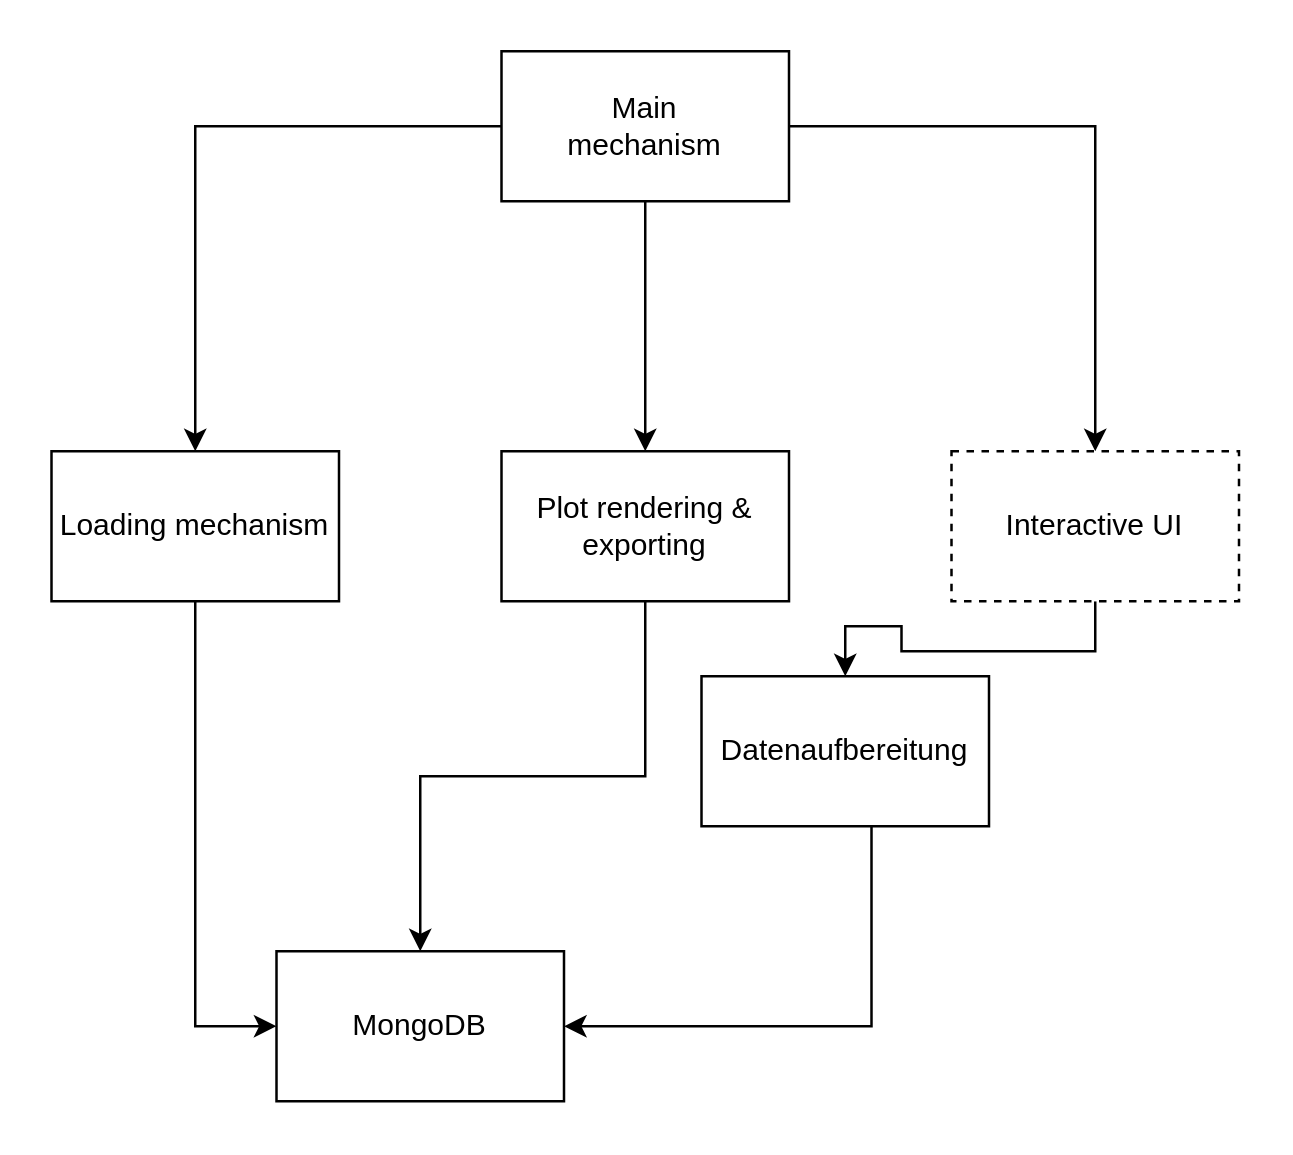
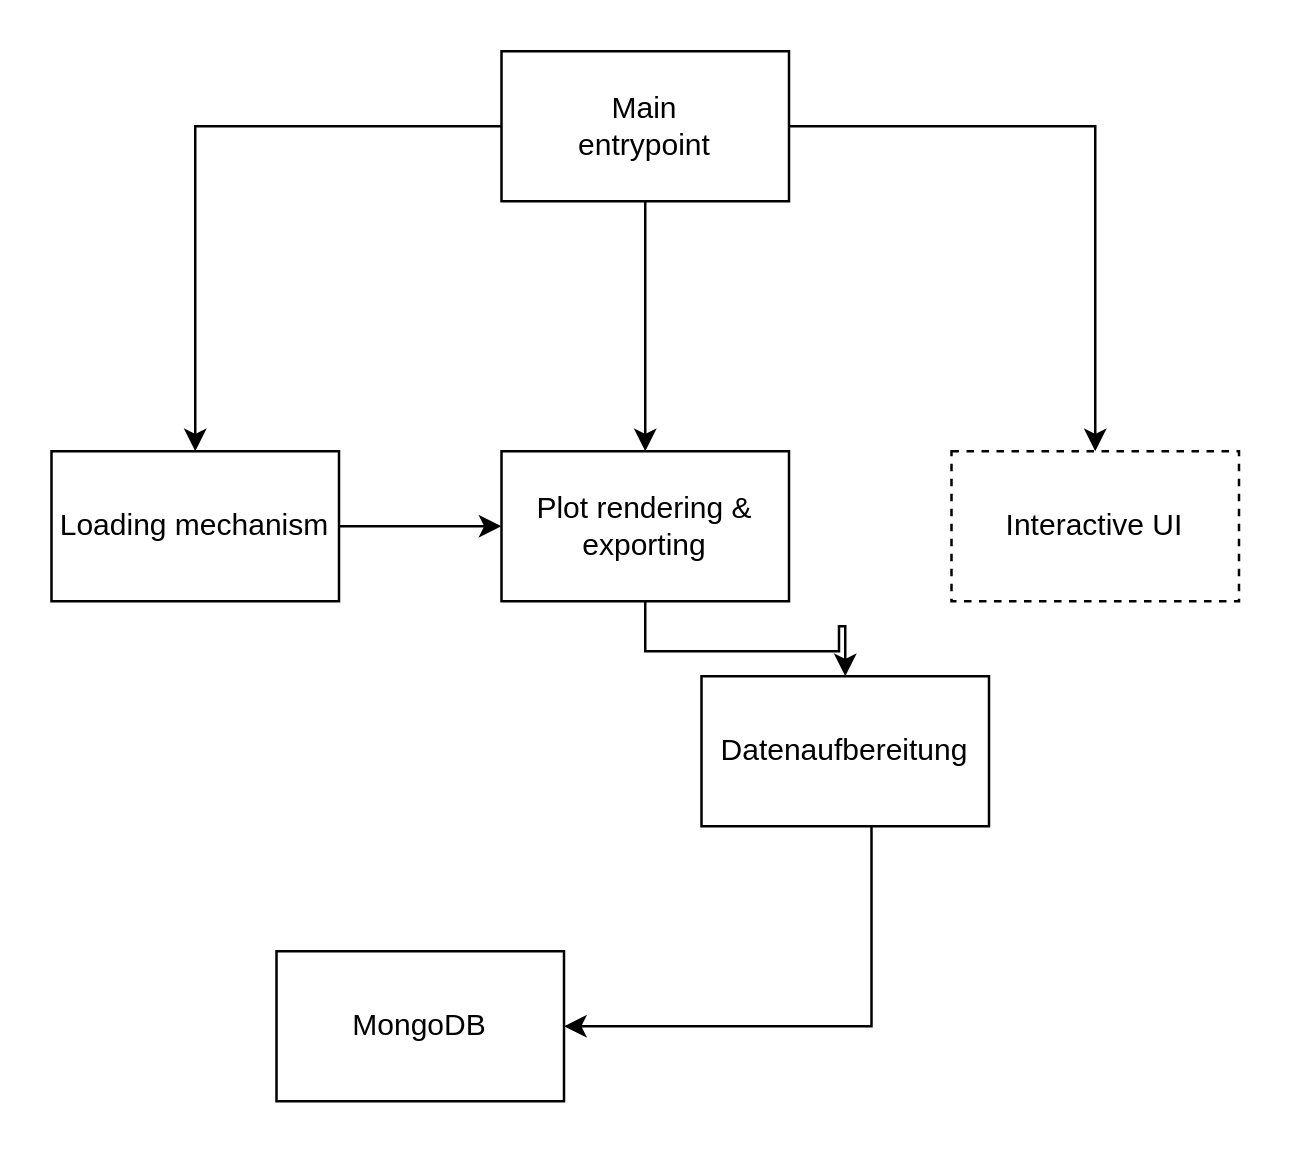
node "Main mechanism": label "Main mechanism" -> "Main entrypoint"
edge "Interactive UI" -> "Datenaufbereitung": removed
edge "Plot rendering & exporting" -> "MongoDB": now "Plot rendering & exporting" -> "Datenaufbereitung"
edge "Loading mechanism" -> "MongoDB": now "Loading mechanism" -> "Plot rendering & exporting"
